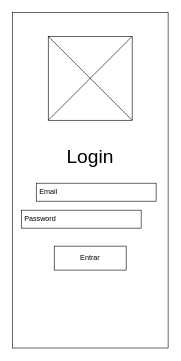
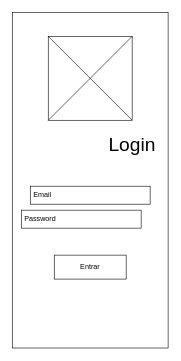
node "Login": moved (90, 156) -> (132, 144)
node "Email": moved (96, 192) -> (90, 195)
node "Entrar": moved (90, 258) -> (90, 267)
